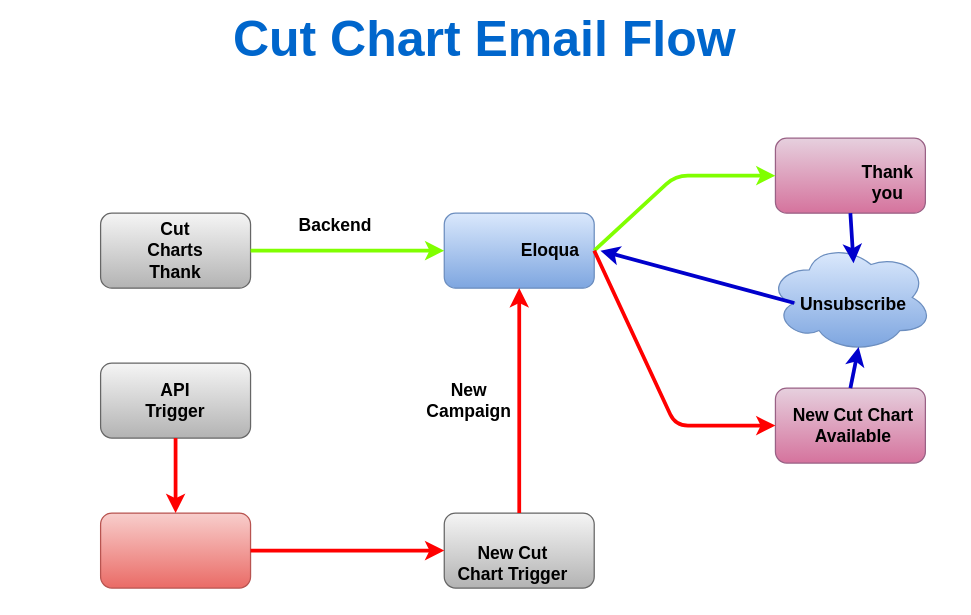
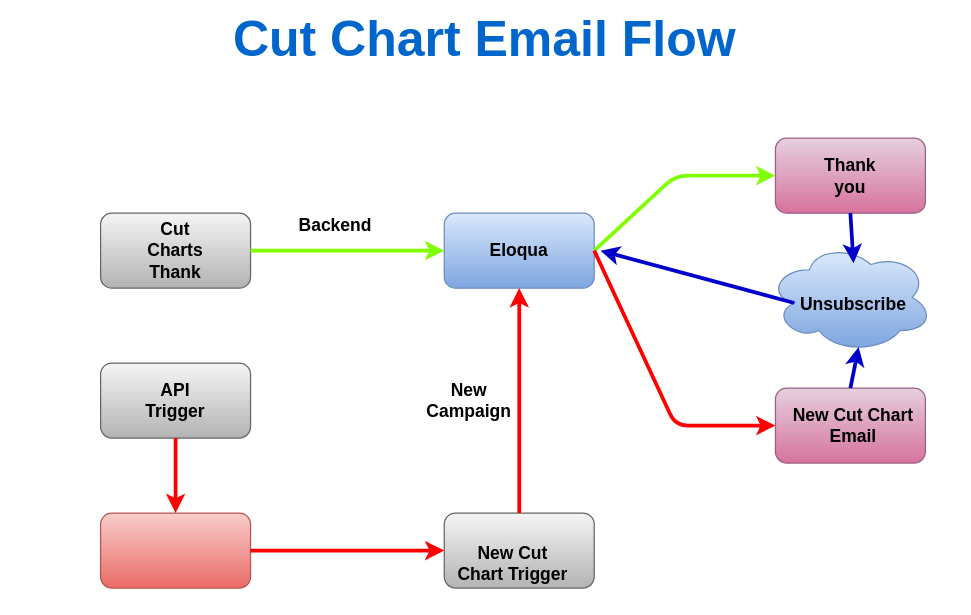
node "Thank you": moved (888, 182) -> (851, 176)
node "Eloqua": moved (551, 251) -> (519, 251)
node "New Cut Chart Available": label "New Cut Chart Available" -> "New Cut Chart Email"
